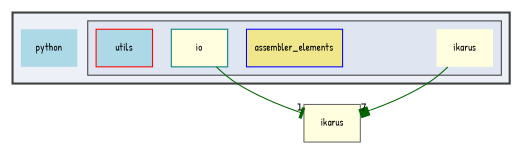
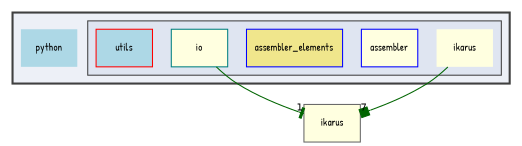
node "assembler": added
